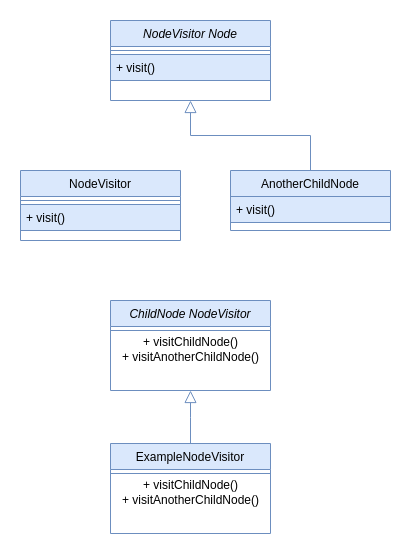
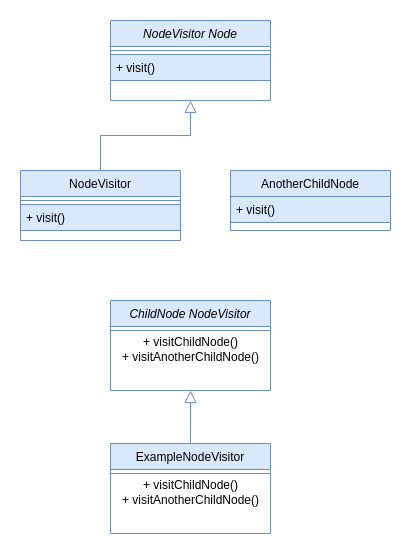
edge "NodeVisitor" -> "NodeVisitor Node": added
edge "AnotherChildNode" -> "NodeVisitor Node": removed
